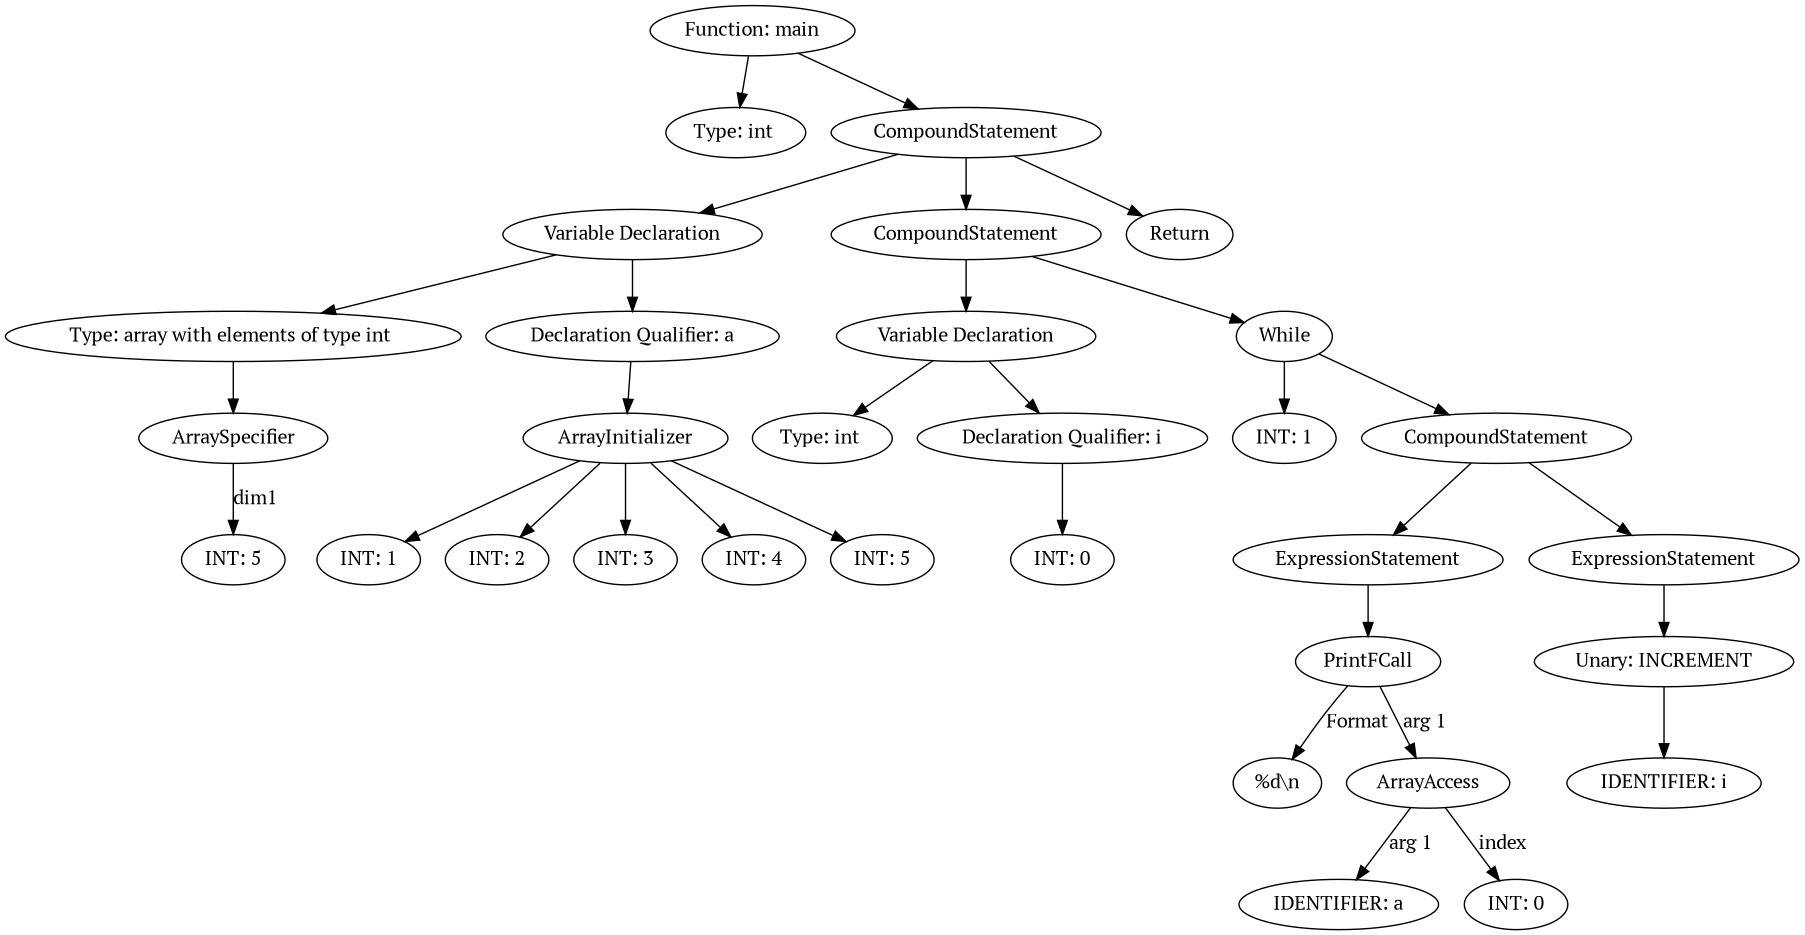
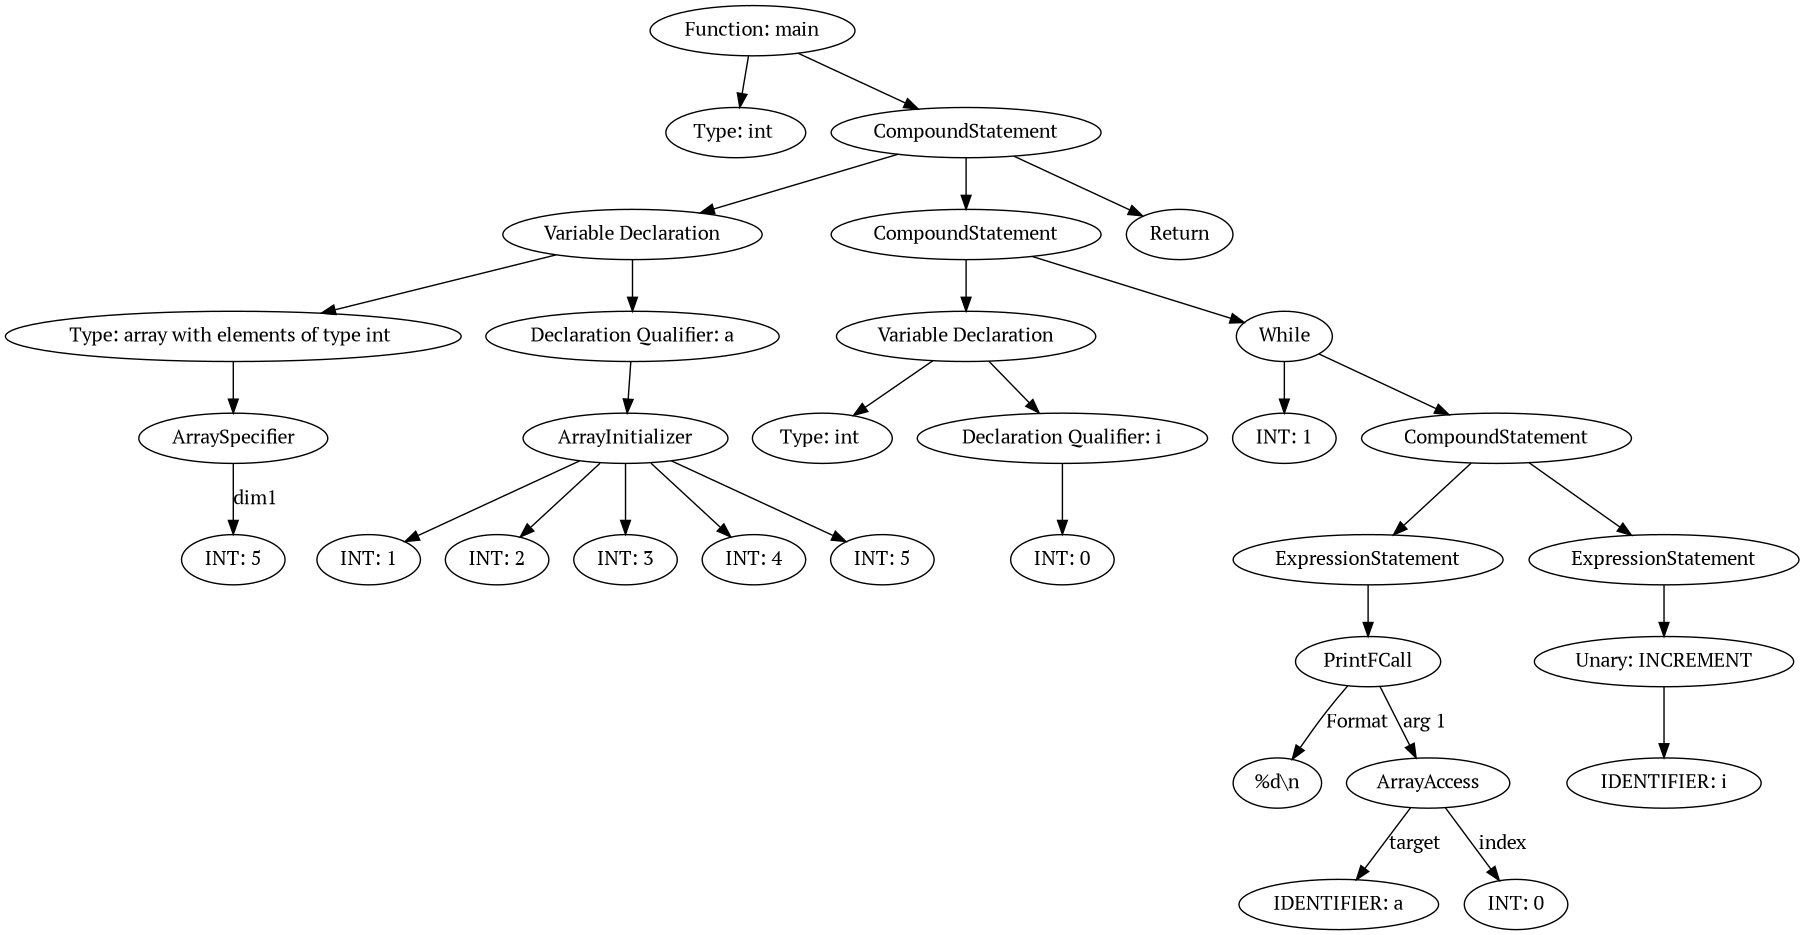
edge "ArrayAccess" -> "IDENTIFIER: a": label "arg 1" -> "target"
